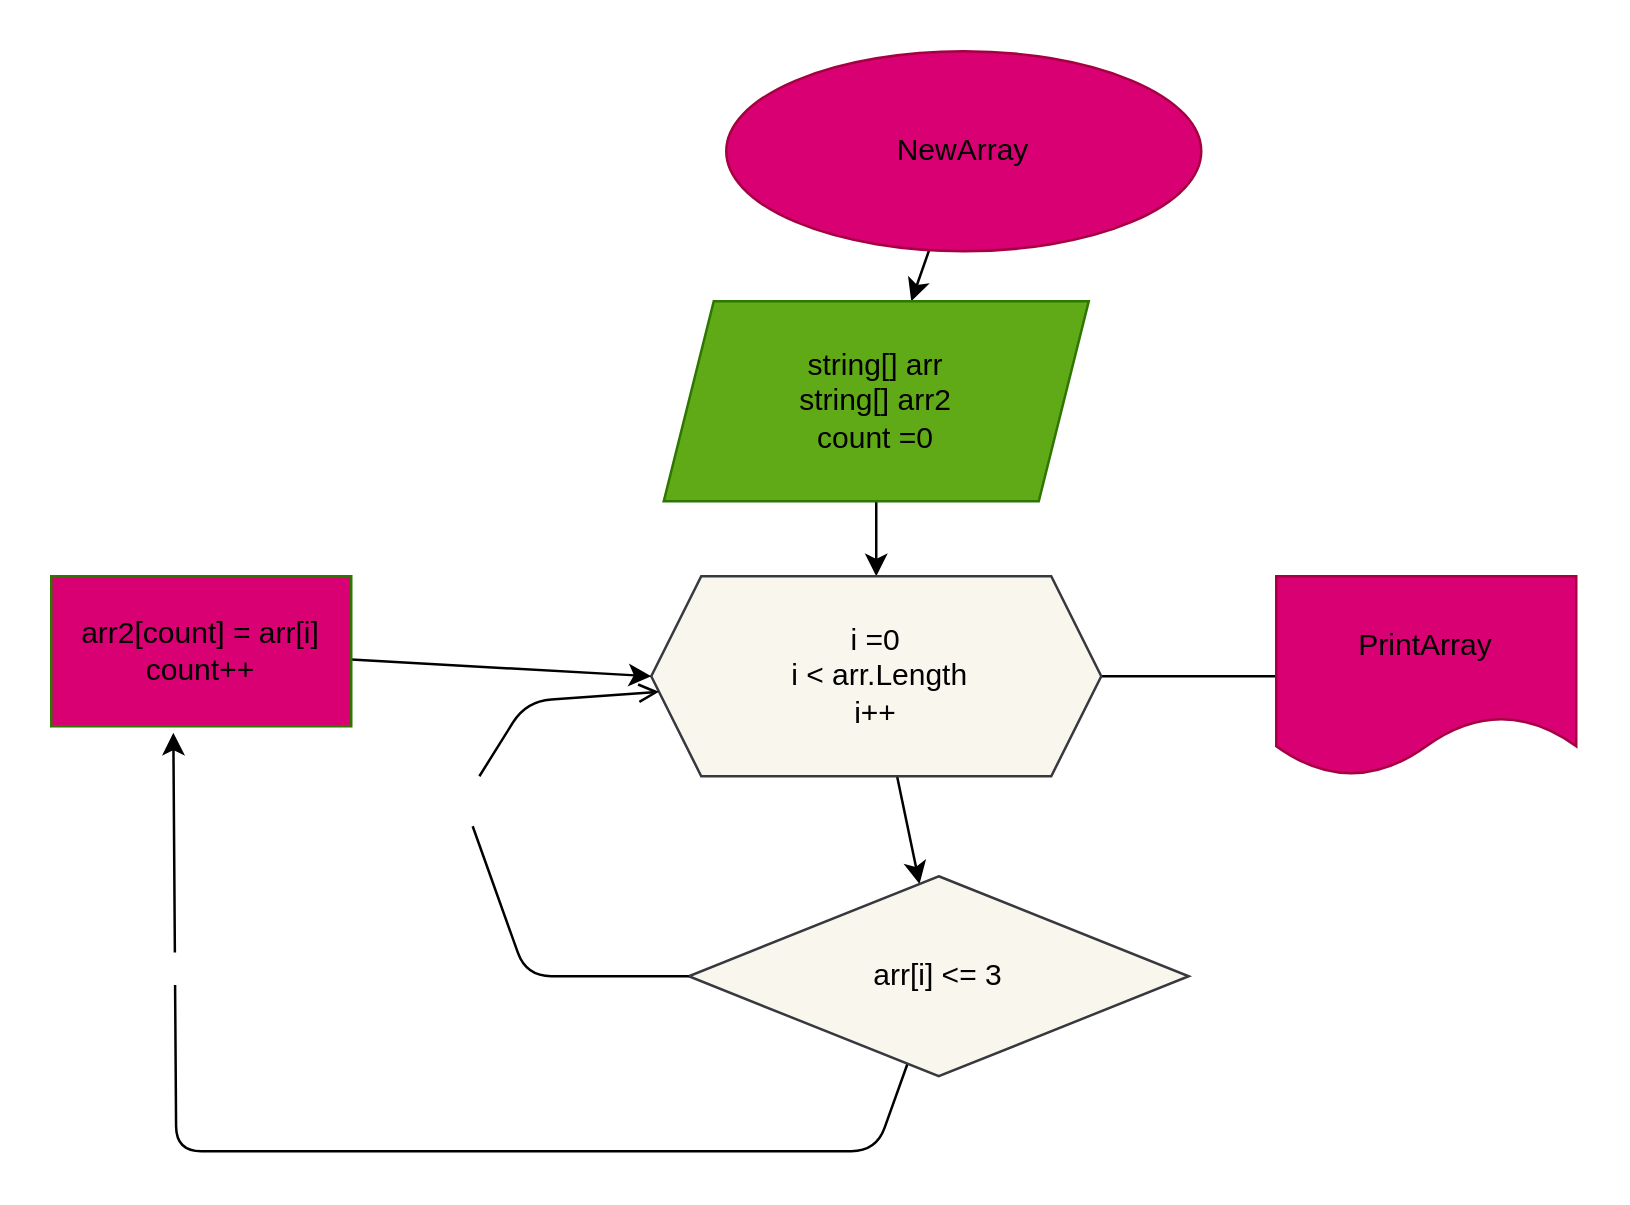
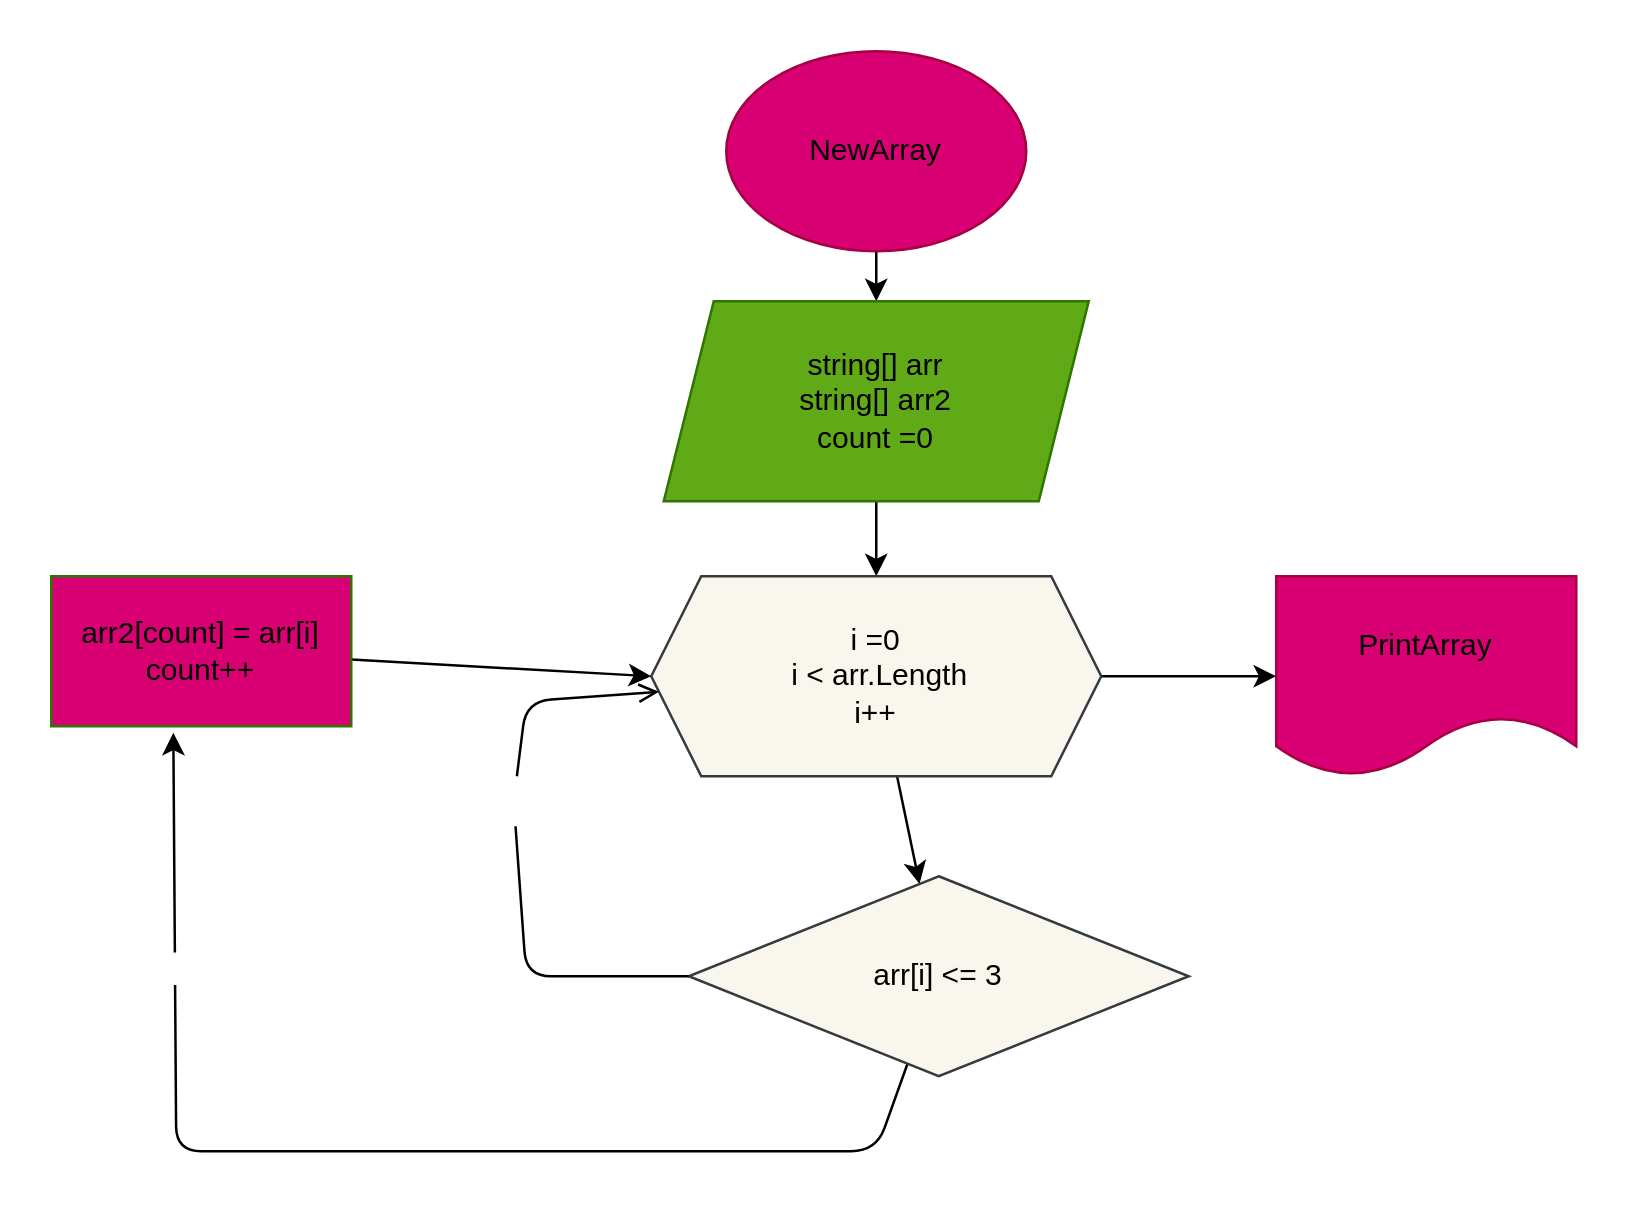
node "NewArray": size 475x200 -> 300x200
edge "i =0 i < arr.Length i++" -- "PrintArray": arrowhead none -> classic
node "No": moved (464, 801) -> (514, 801)
